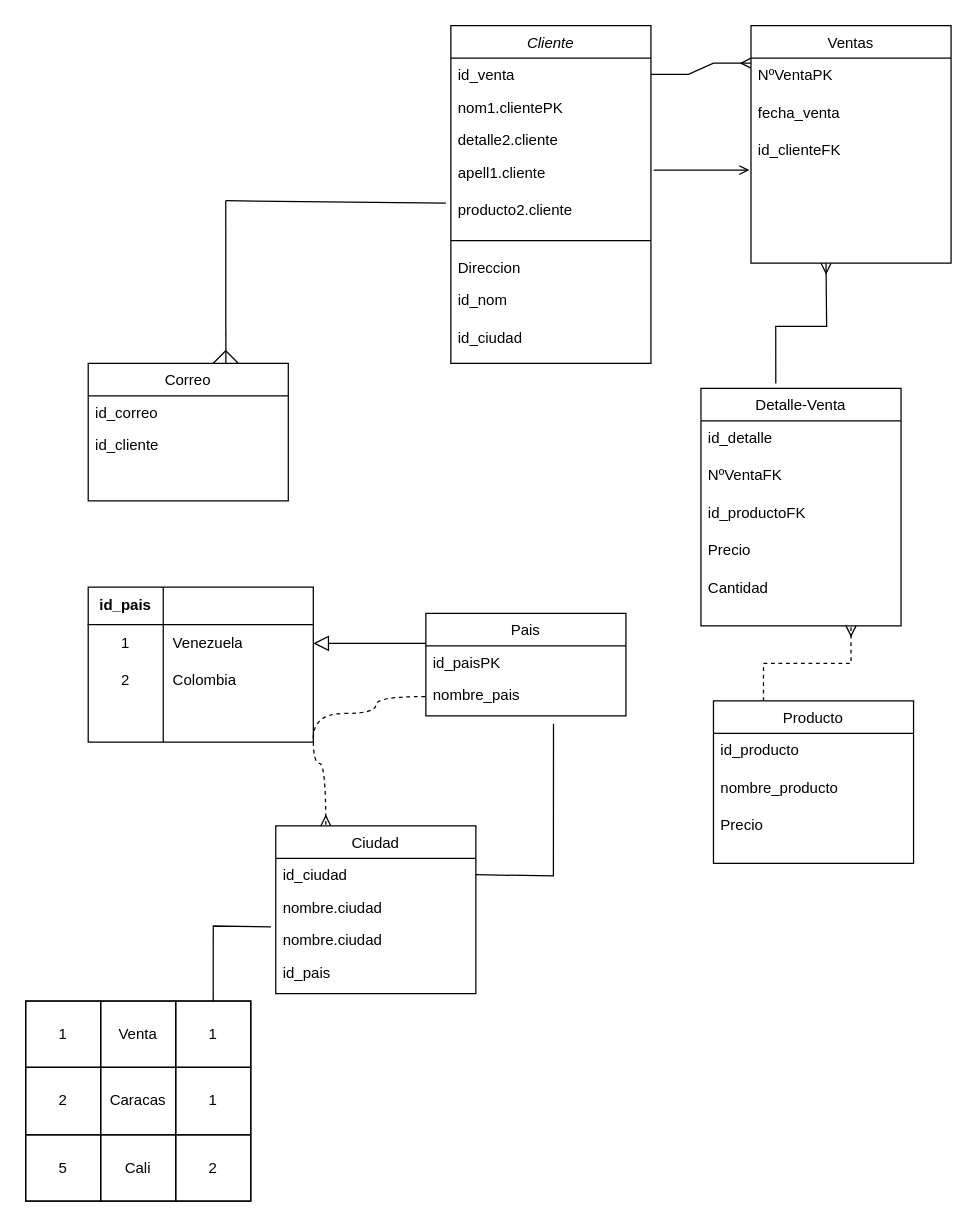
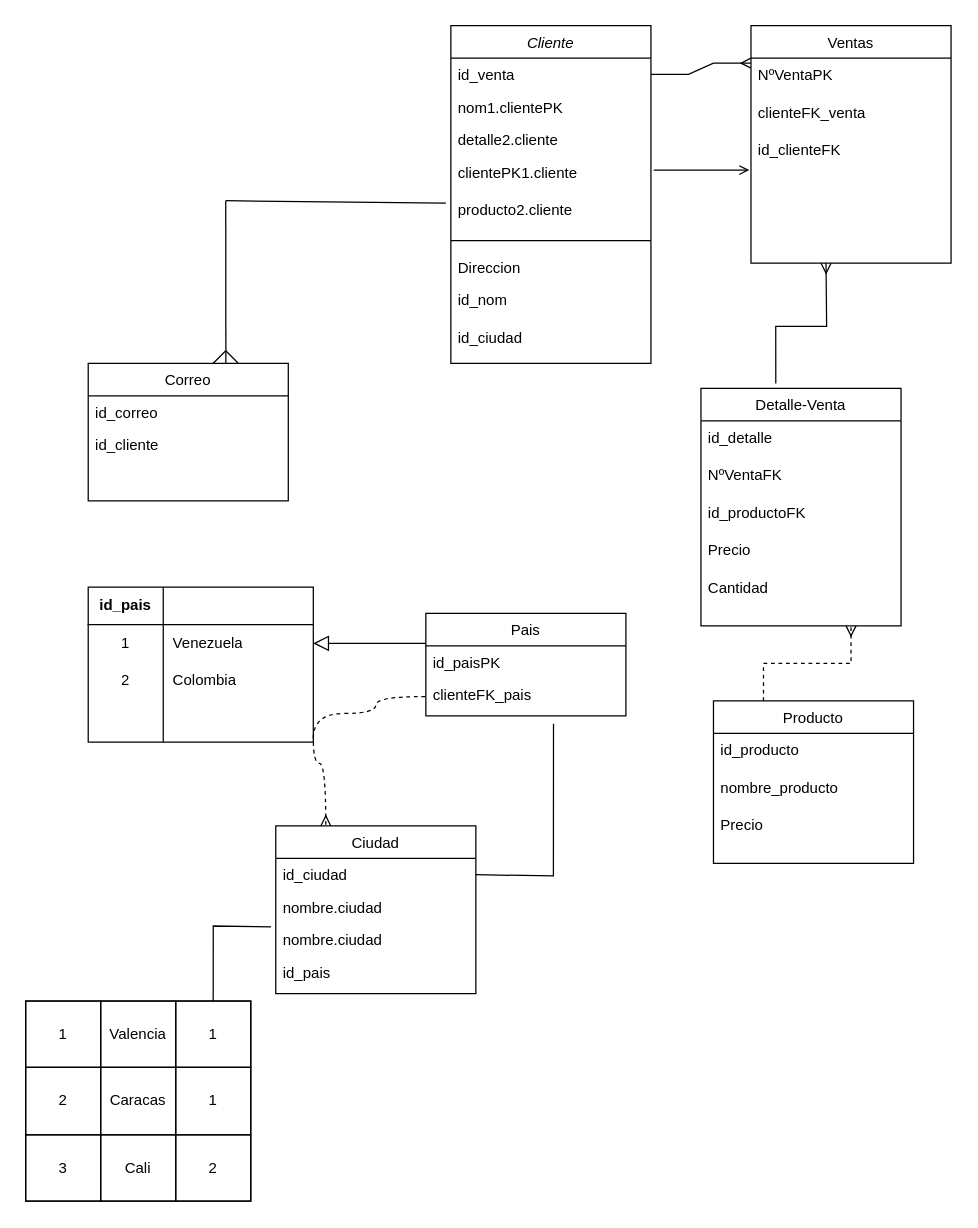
node "fecha_venta": label "fecha_venta" -> "clienteFK_venta"
node "apell1.cliente": label "apell1.cliente" -> "clientePK1.cliente"
node "nombre_pais": label "nombre_pais" -> "clienteFK_pais"
node "Venta": label "Venta" -> "Valencia"
node "5": label "5" -> "3"
